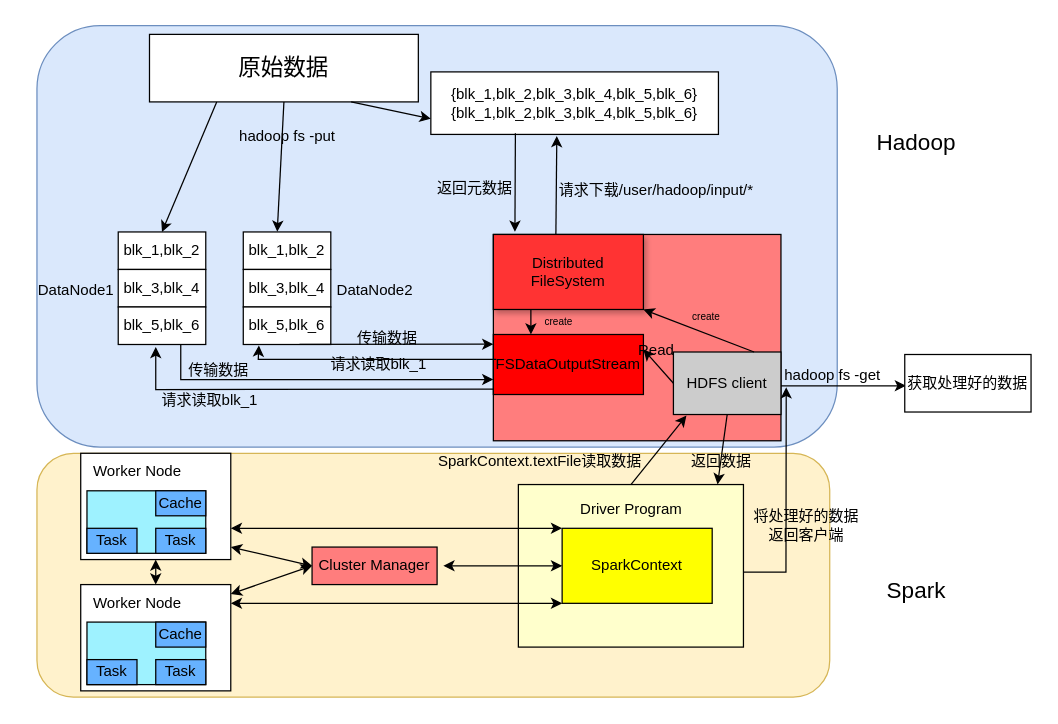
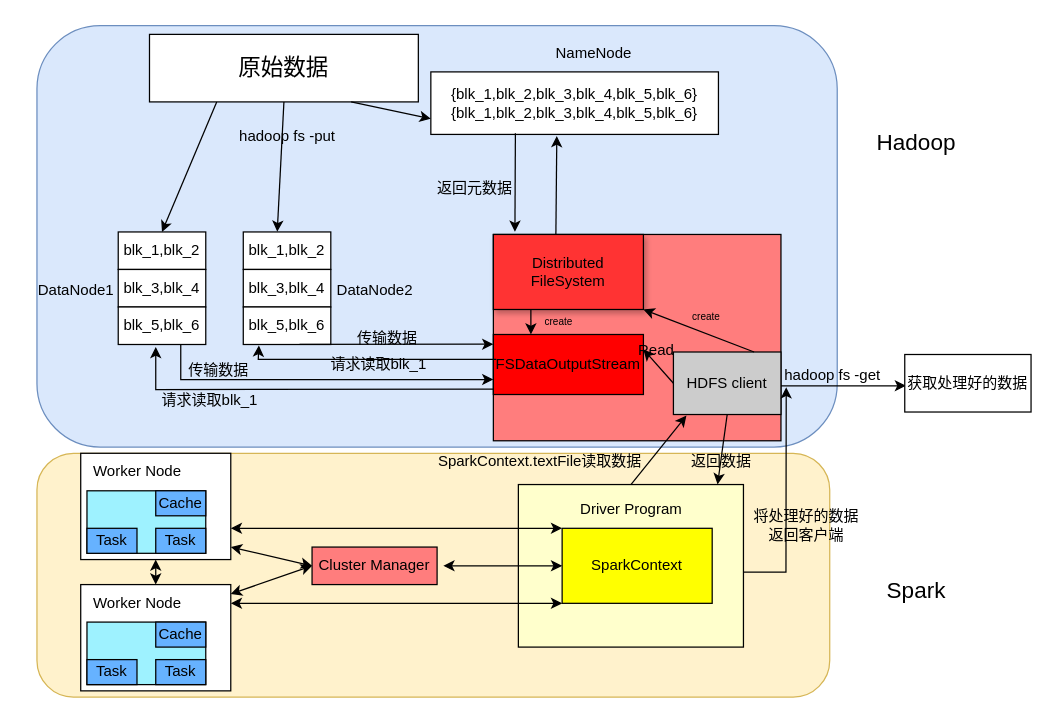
node "NameNode": added
node "请求下载/user/hadoop/input/*": removed
